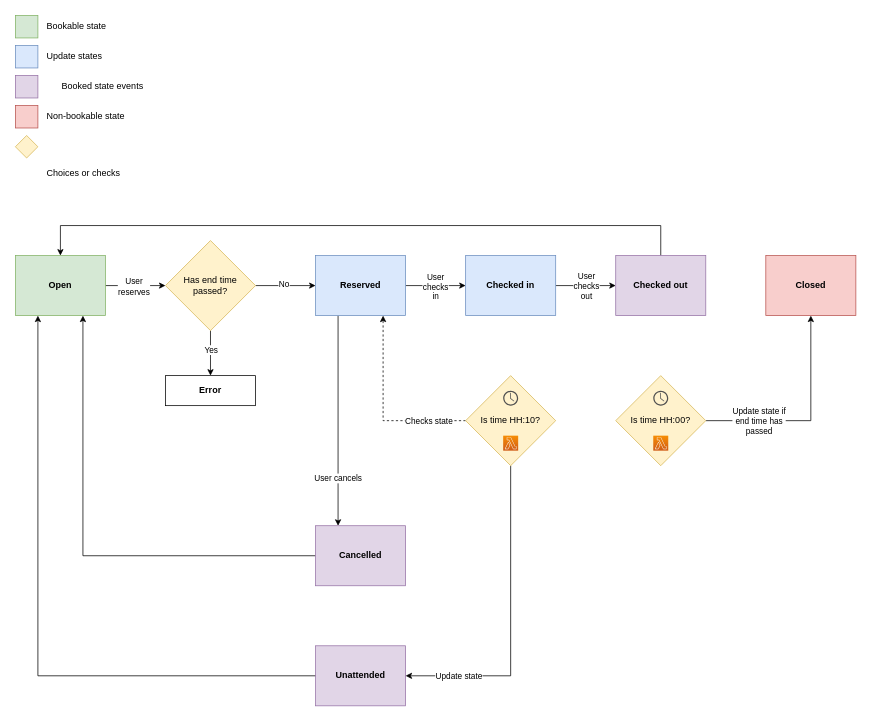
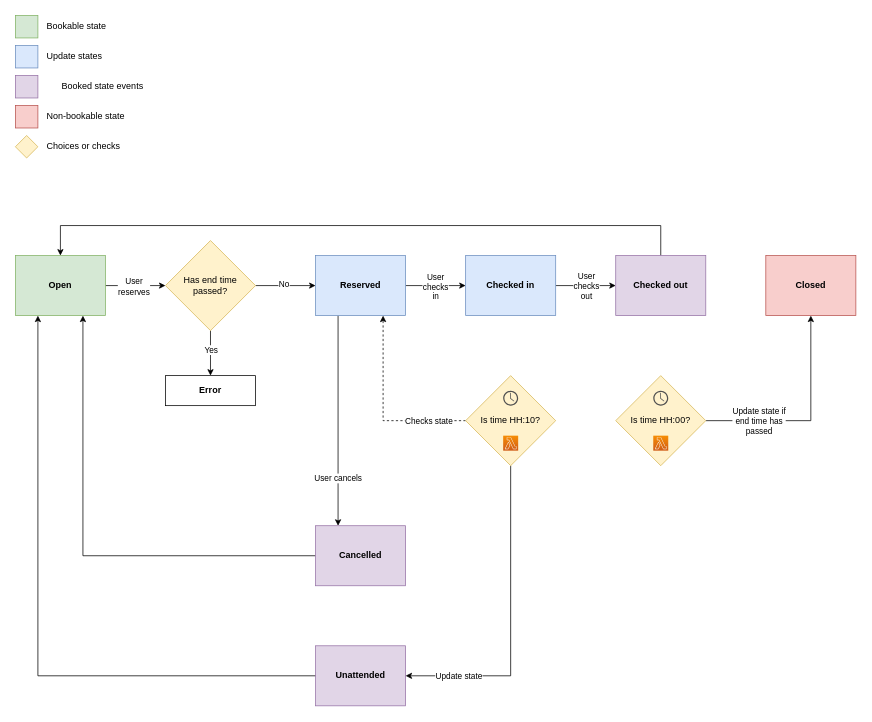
node "Choices or checks": moved (105, 173) -> (105, 147)
